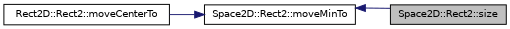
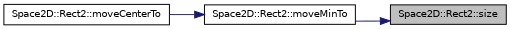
edge "Space2D::Rect2::size" -> "Space2D::Rect2::moveMinTo": reversed
node "Rect2D::Rect2::moveCenterTo": label "Rect2D::Rect2::moveCenterTo" -> "Space2D::Rect2::moveCenterTo"
